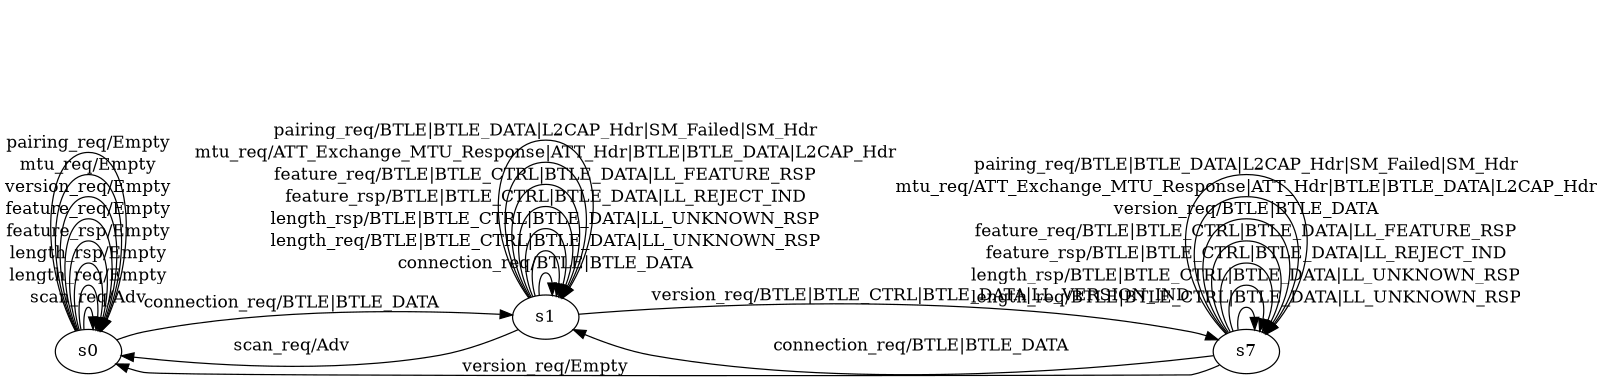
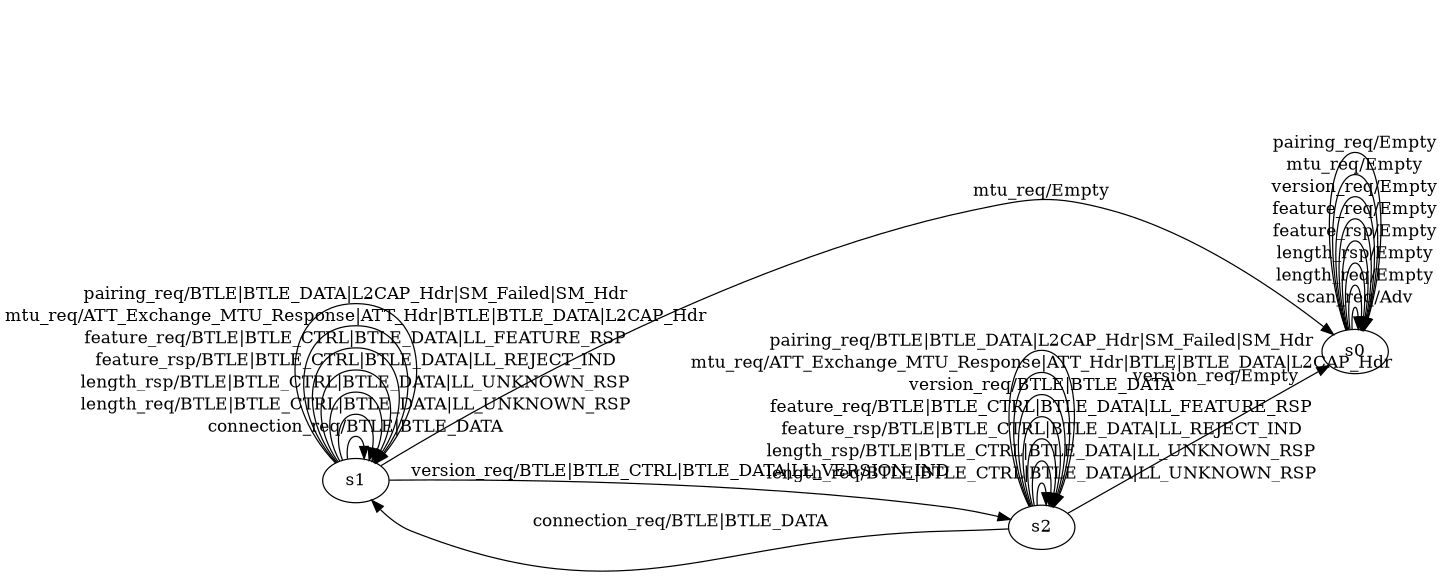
edge "s0" -> "s1": removed, label "connection_req/BTLE|BTLE_DATA"
edge "s1" -> "s0": label "scan_req/Adv" -> "mtu_req/Empty"
node "s7": label "s7" -> "s2"
